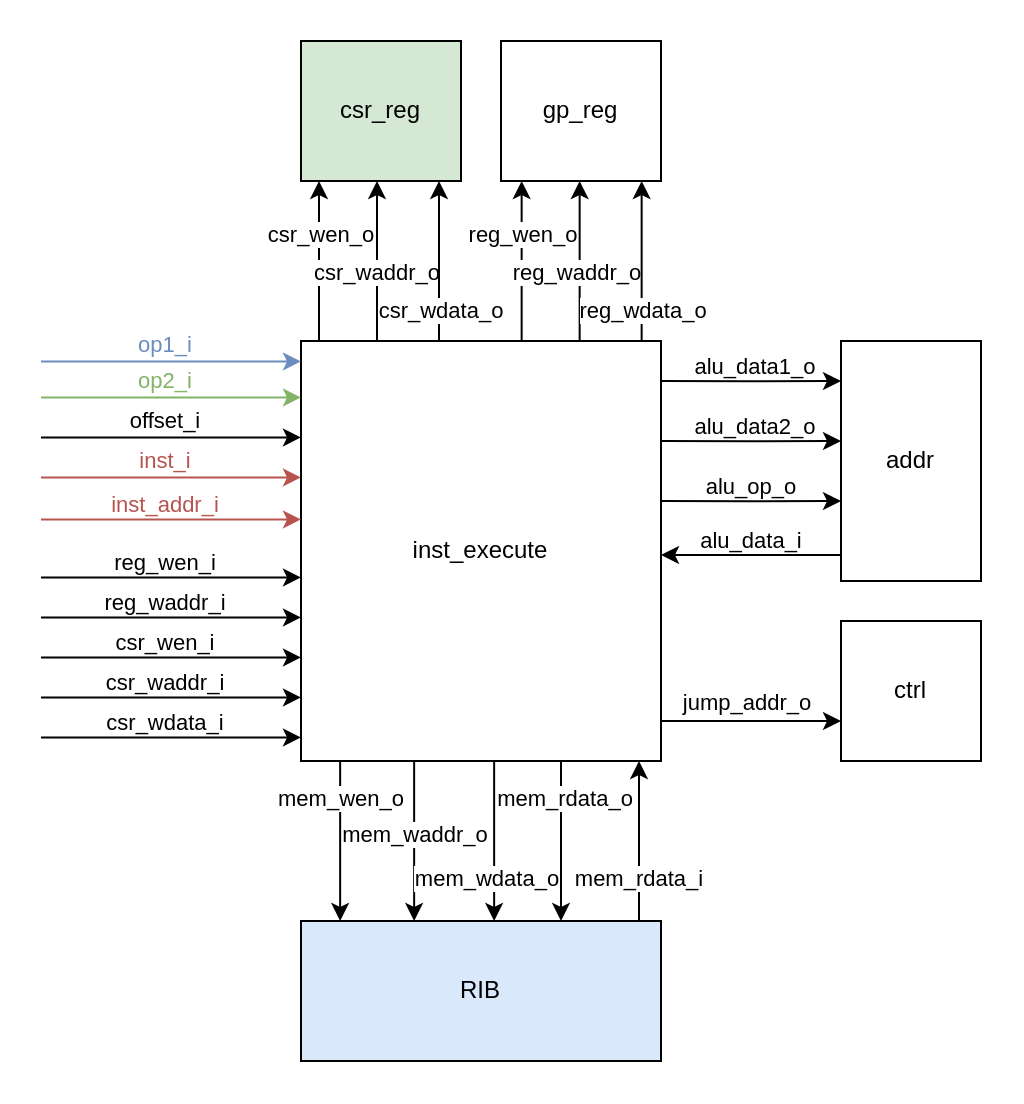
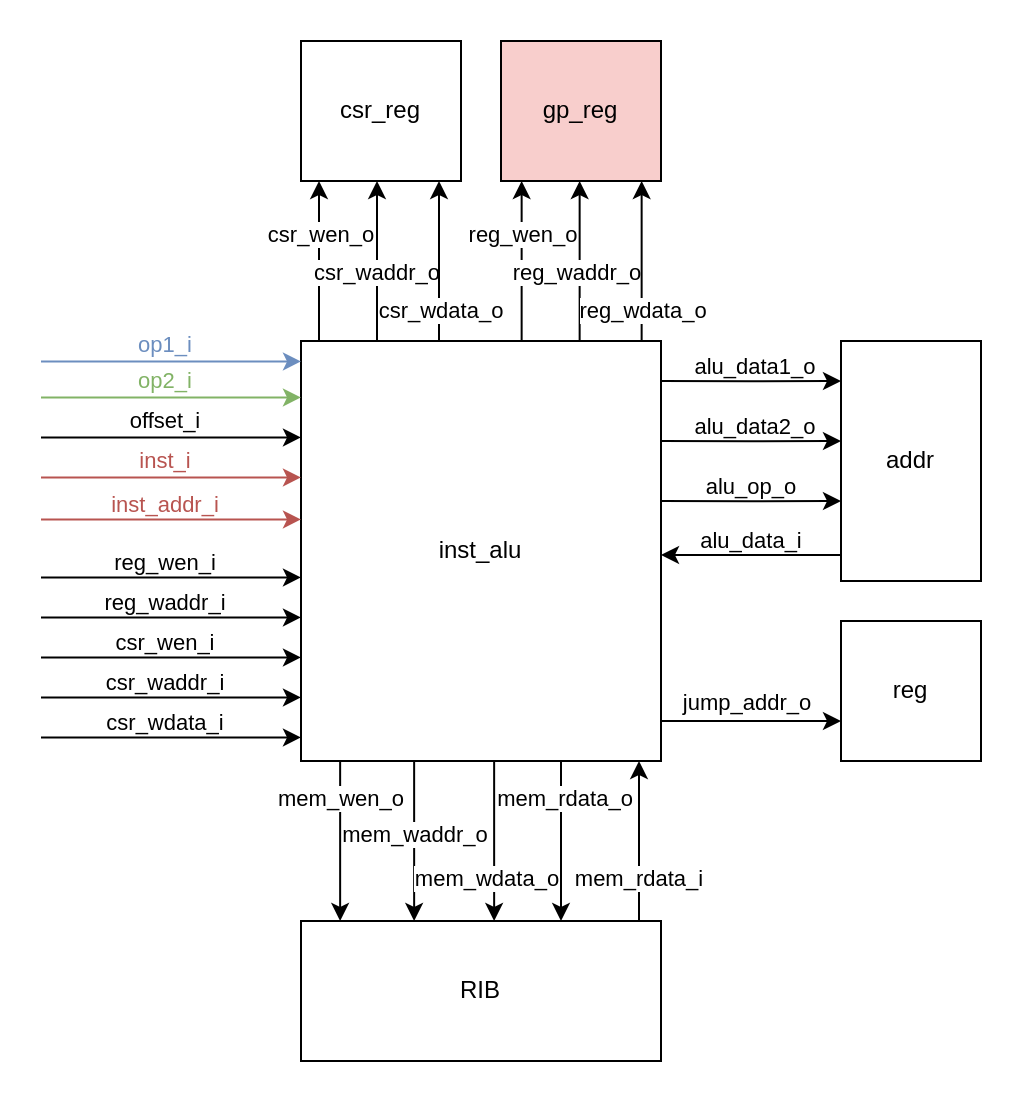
node "csr_reg": fillcolor #d5e8d4 -> #ffffff
node "gp_reg": fillcolor #ffffff -> #f8cecc
node "inst_execute": label "inst_execute" -> "inst_alu"
node "ctrl": label "ctrl" -> "reg"
node "RIB": fillcolor #dae8fc -> #ffffff
